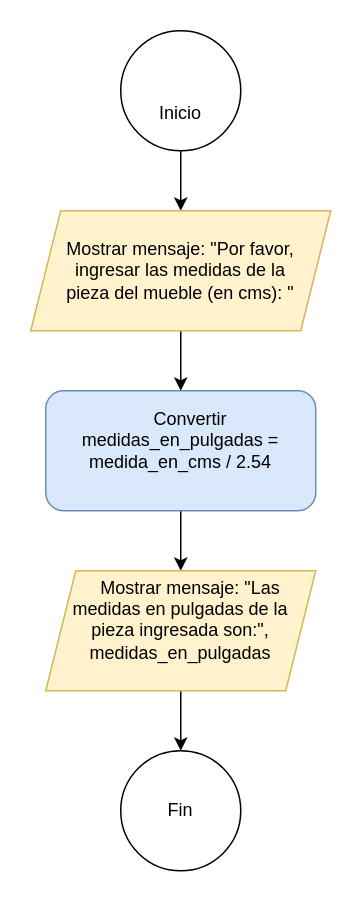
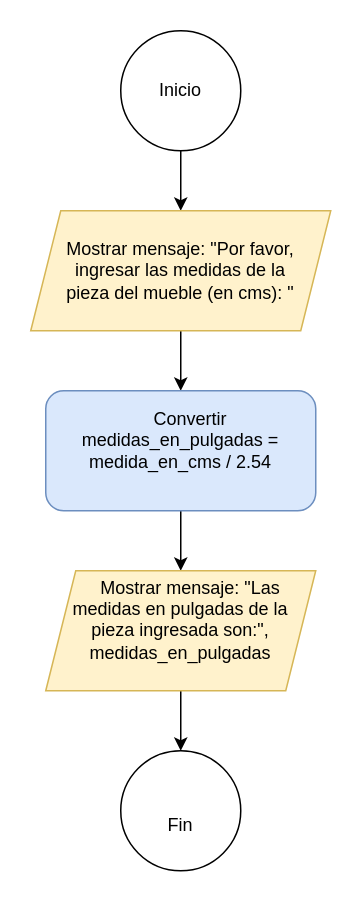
node "Inicio": moved (181, 113) -> (181, 91)
node "Fin": moved (181, 811) -> (181, 826)
